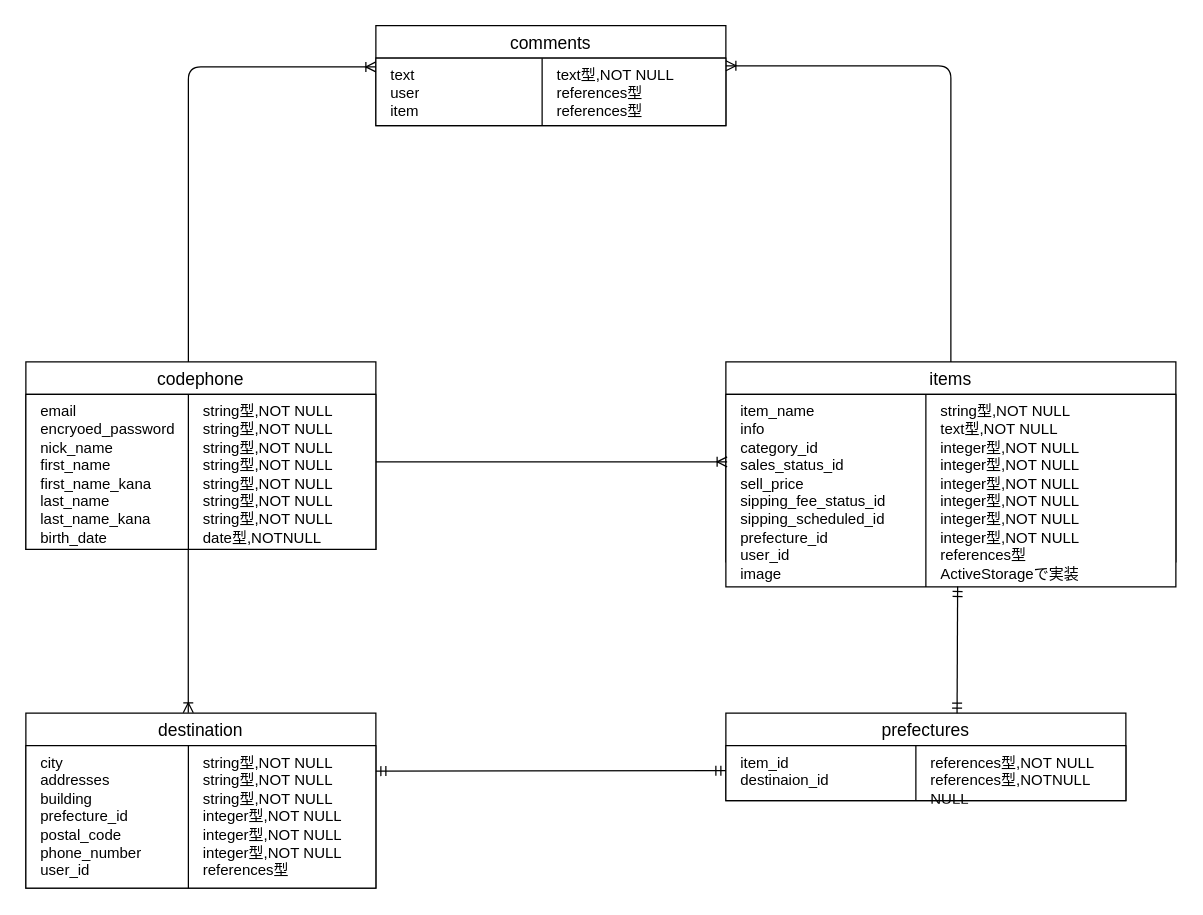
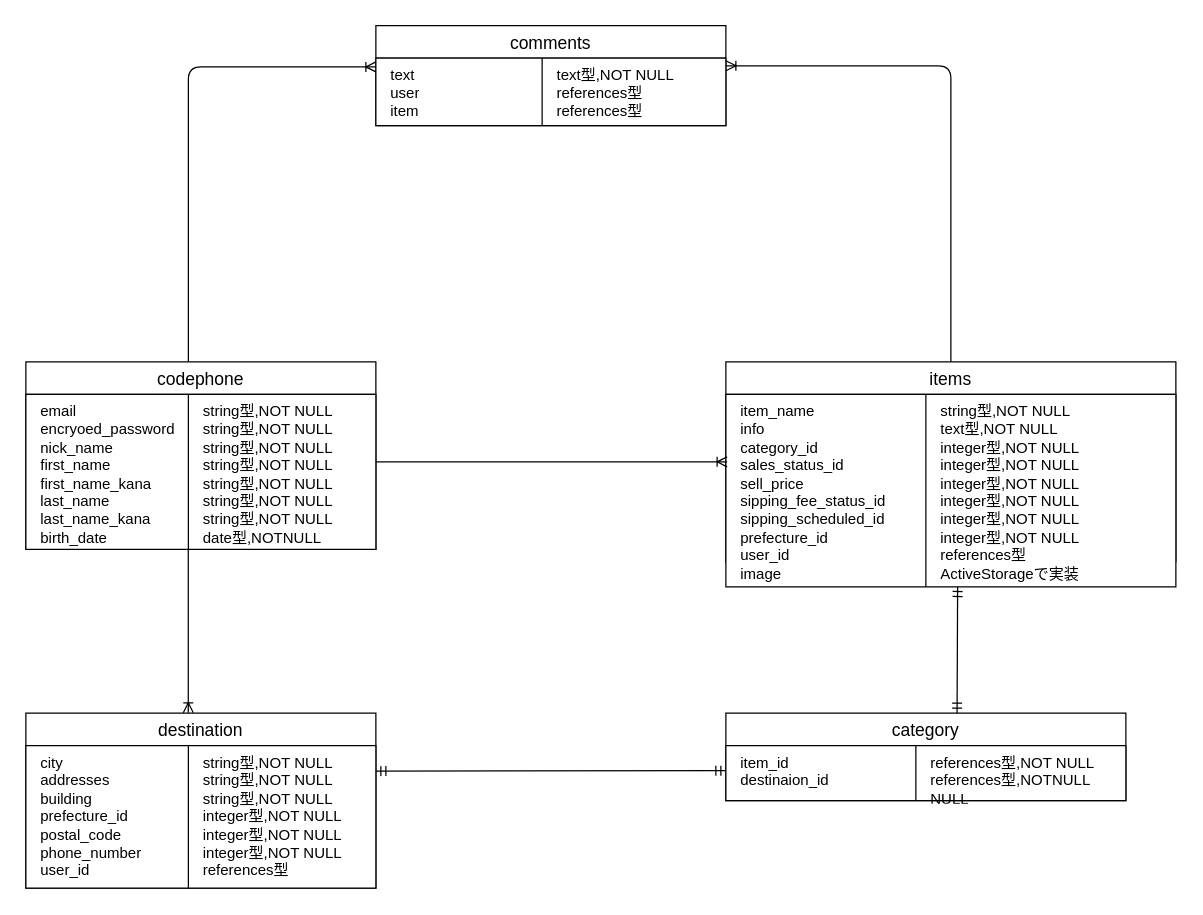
node "prefectures": label "prefectures" -> "category"
